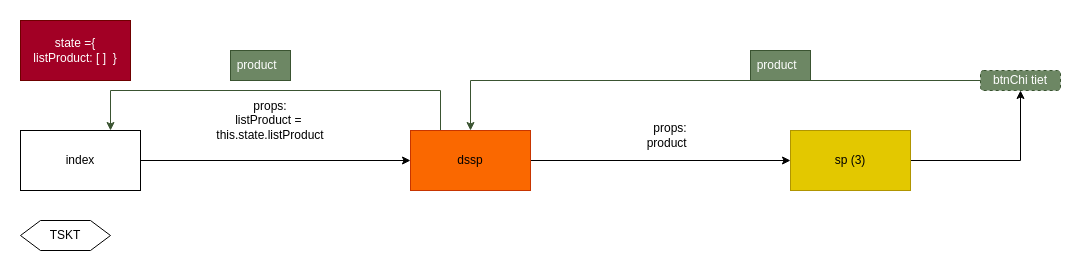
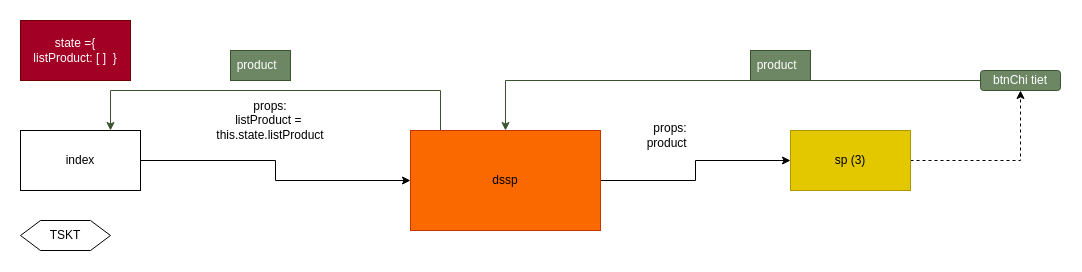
node "btnChi tiet": style dashed -> solid
node "dssp": size 120x60 -> 190x100
edge "sp (3)" -> "btnChi tiet": style solid -> dashed
